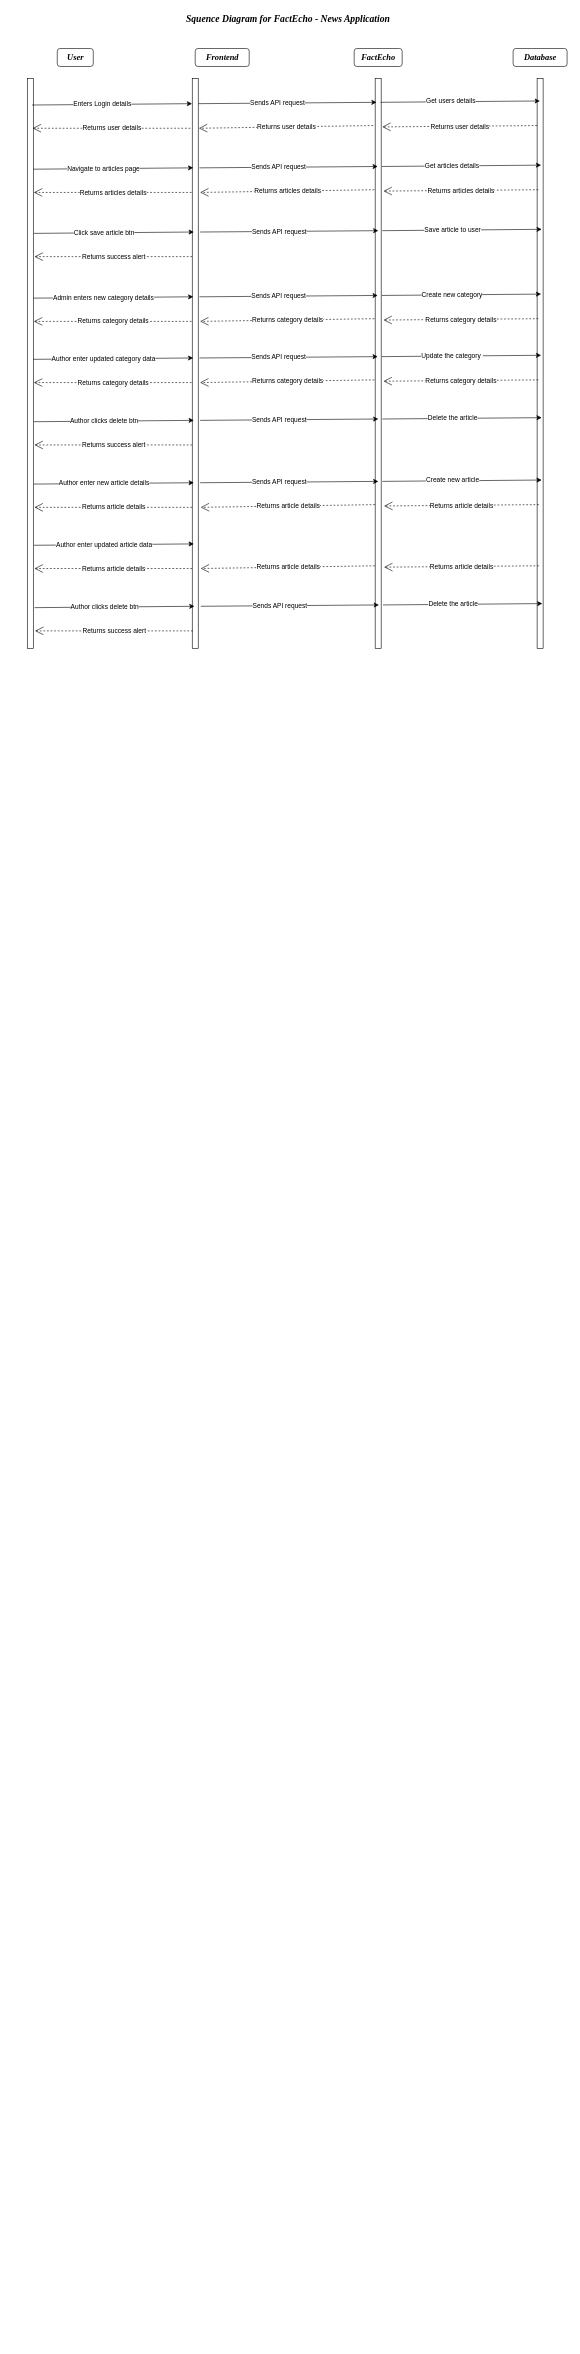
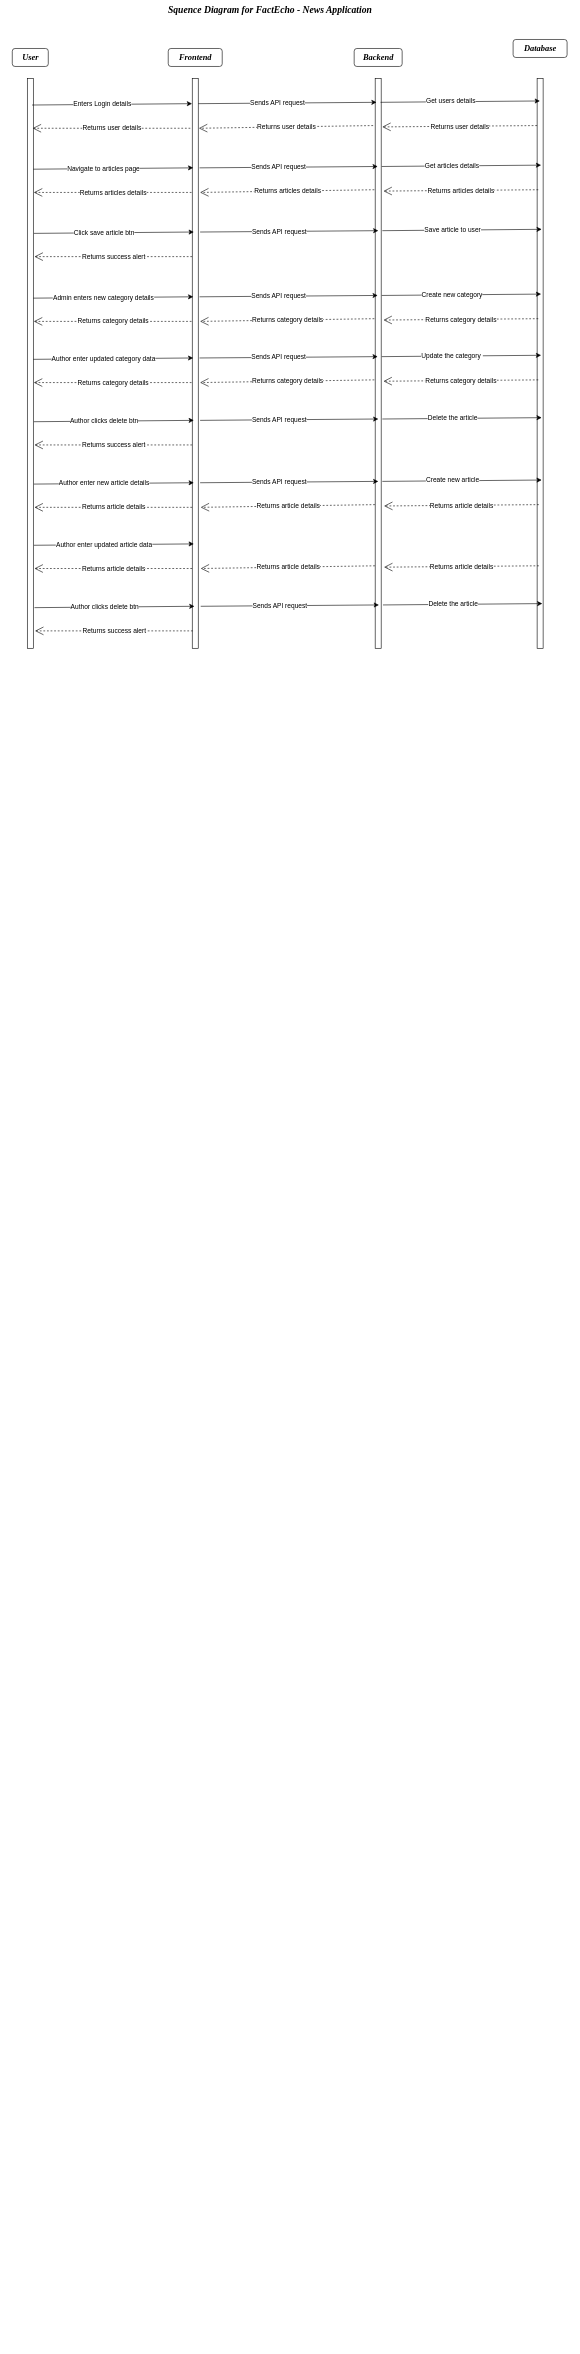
node "Squence Diagram for FactEcho - News Application": moved (288, 18) -> (270, 9)
node "User": moved (75, 57) -> (30, 57)
node "Frontend": moved (222, 57) -> (195, 57)
node "FactEcho": label "FactEcho" -> "Backend"
node "Database": moved (540, 57) -> (540, 48)
